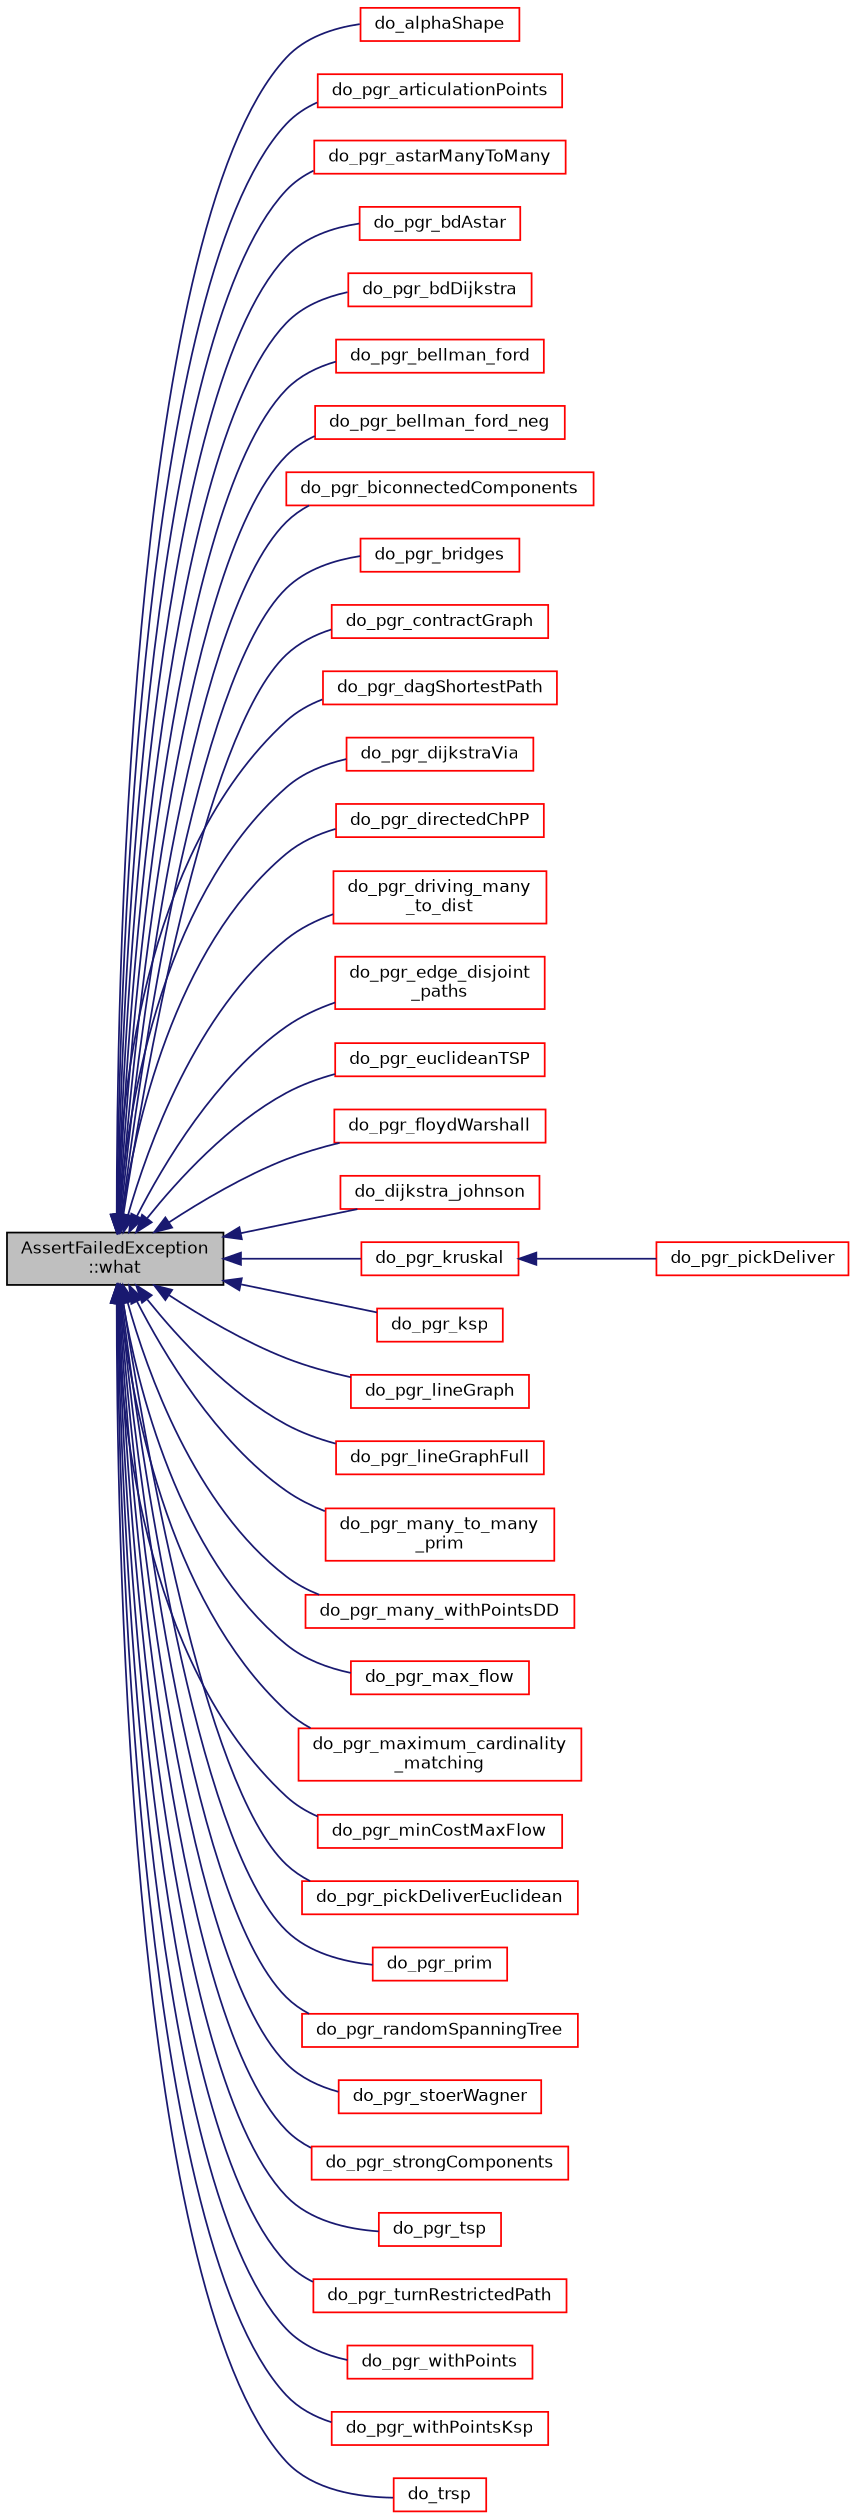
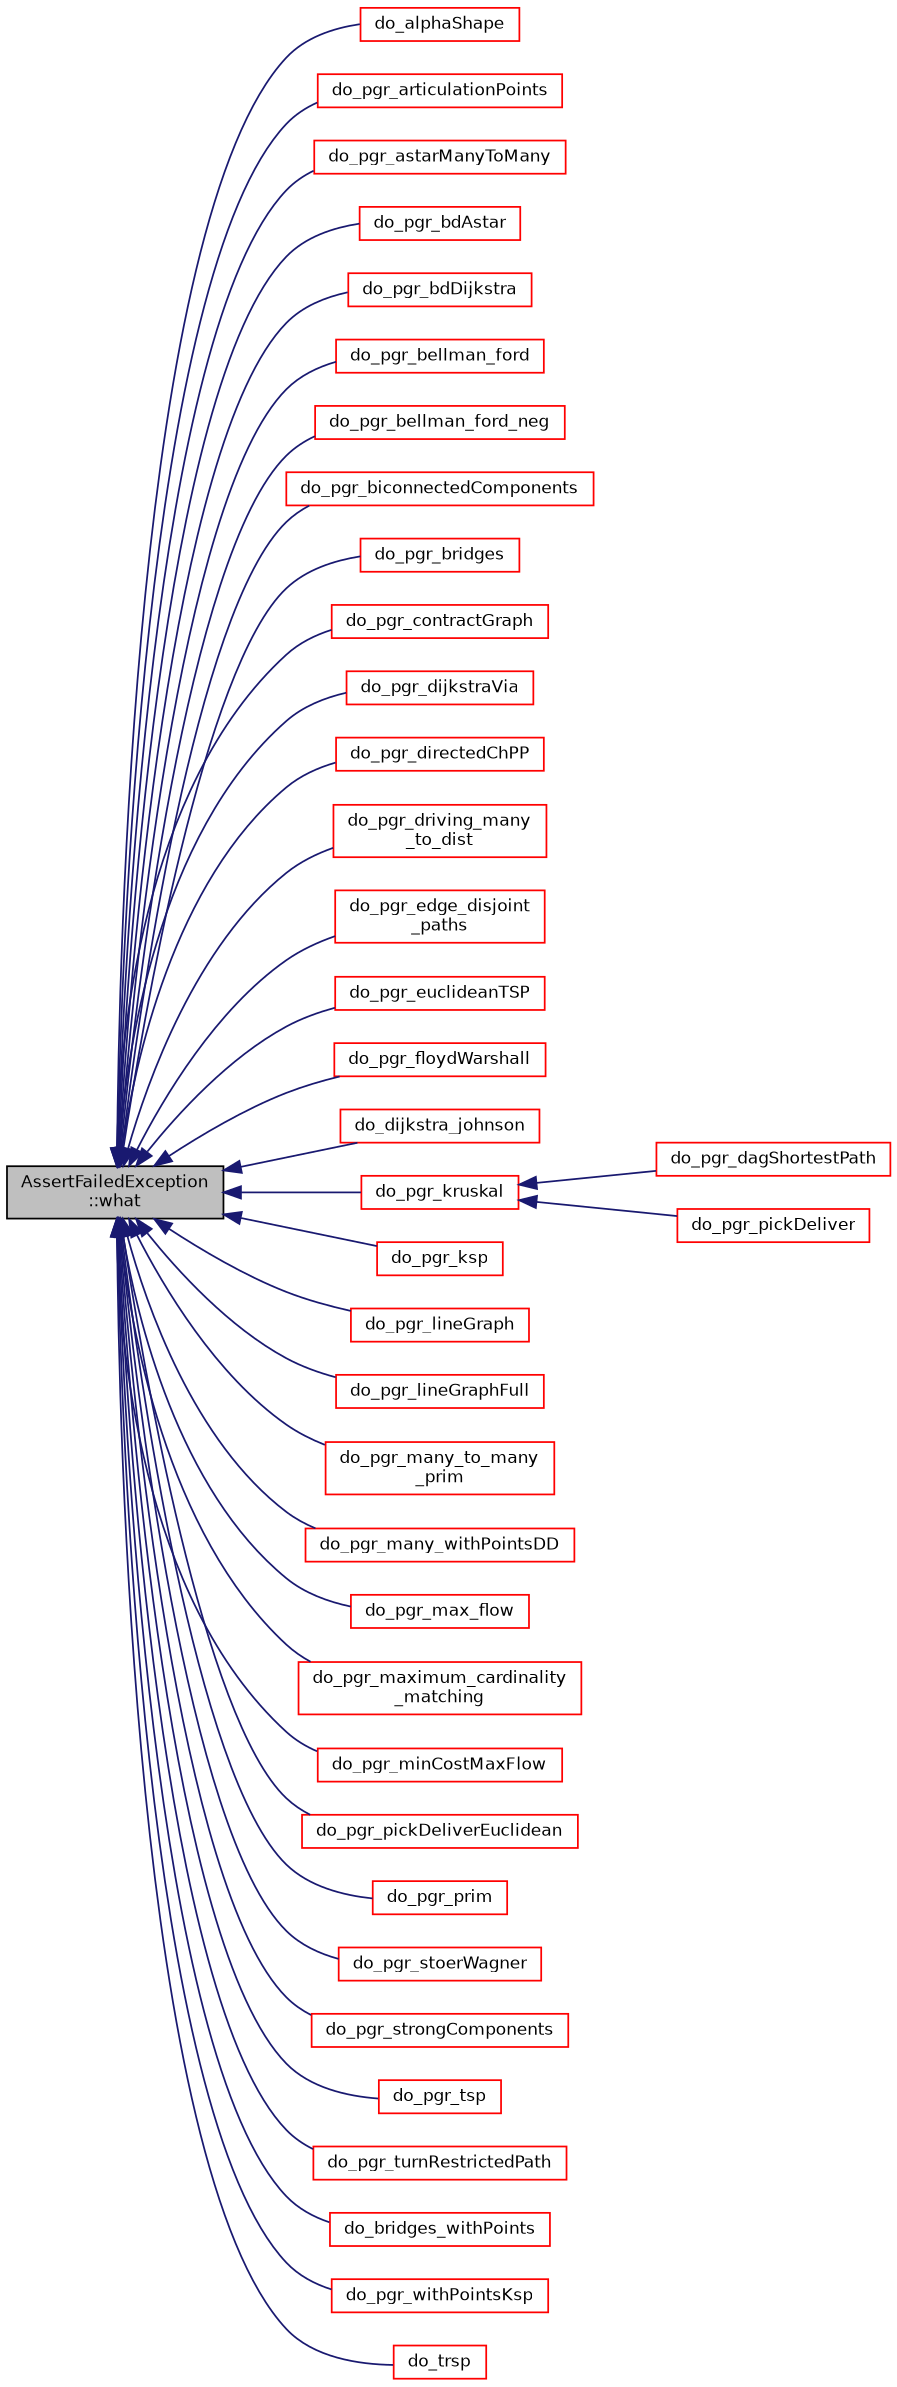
edge "do_pgr_dagShortestPath" -> "AssertFailedException ::what": now "do_pgr_dagShortestPath" -> "do_pgr_kruskal"
node "do_pgr_randomSpanningTree": removed
node "do_pgr_withPoints": label "do_pgr_withPoints" -> "do_bridges_withPoints"
